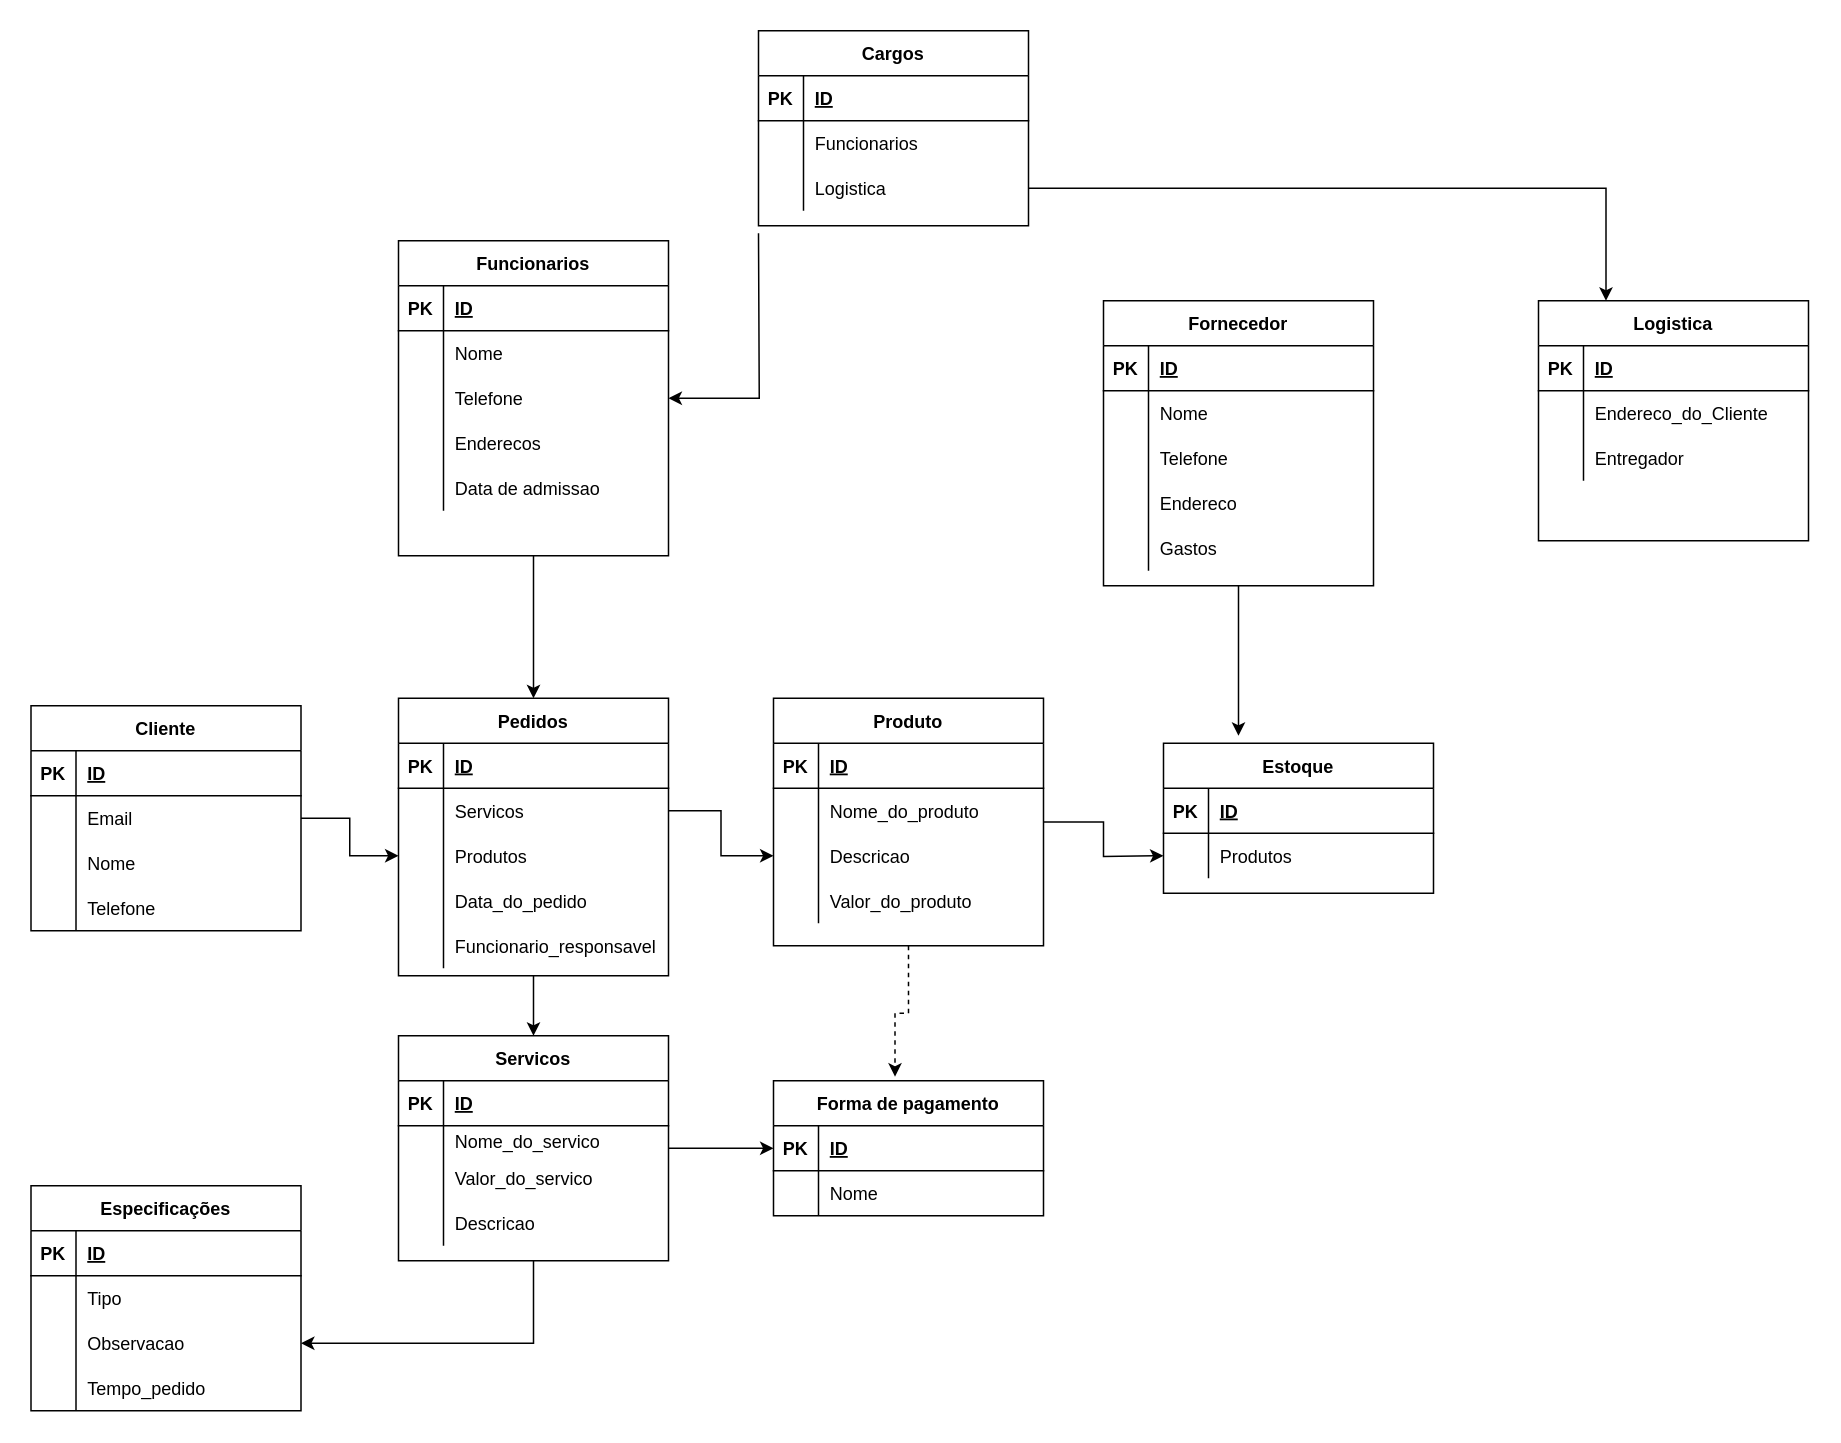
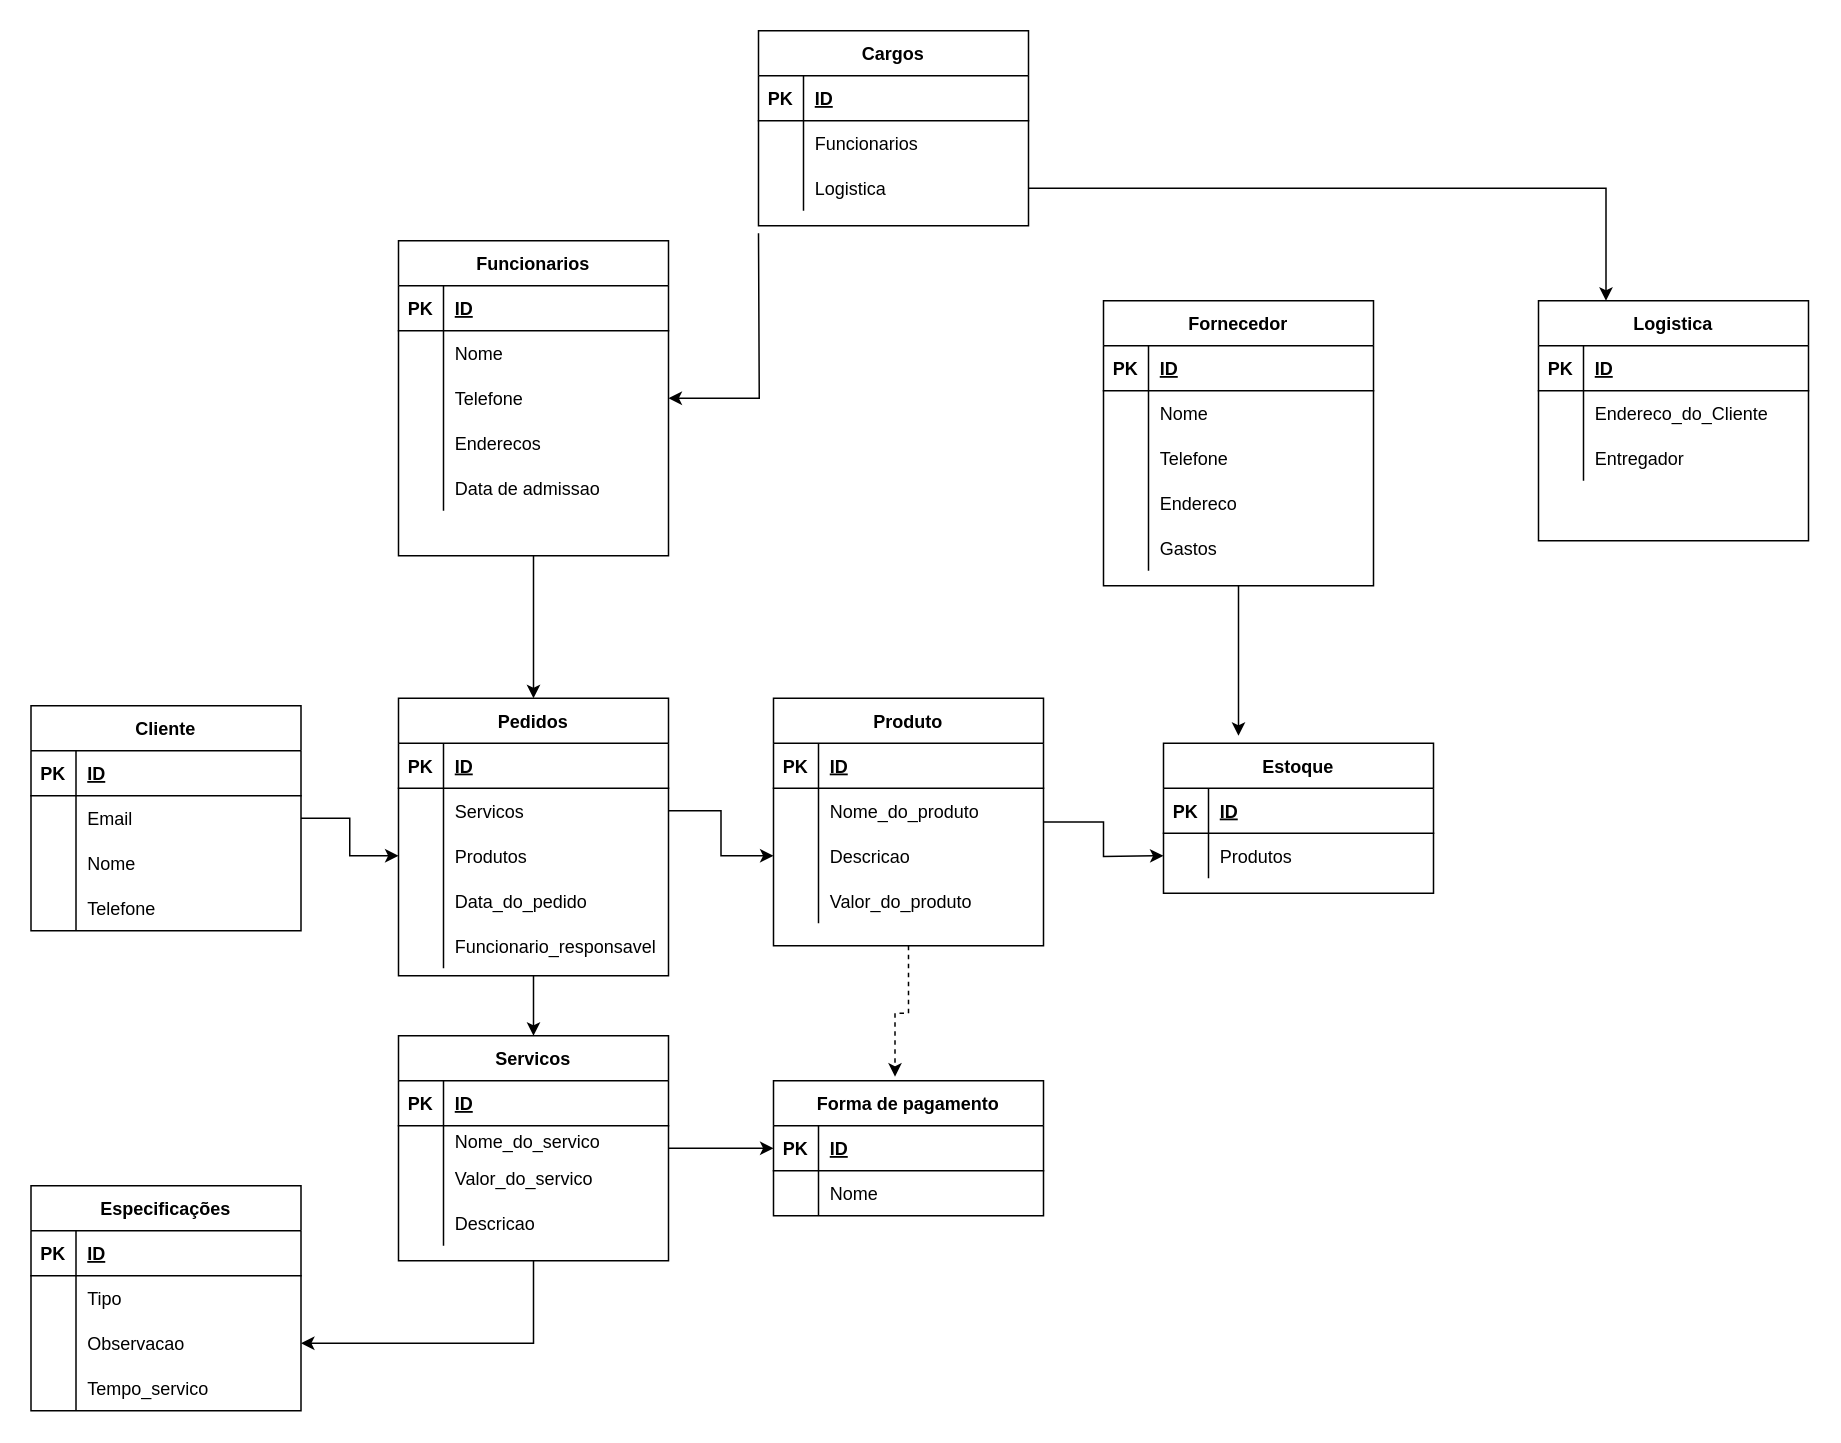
node "Tempo_pedido": label "Tempo_pedido" -> "Tempo_servico"
